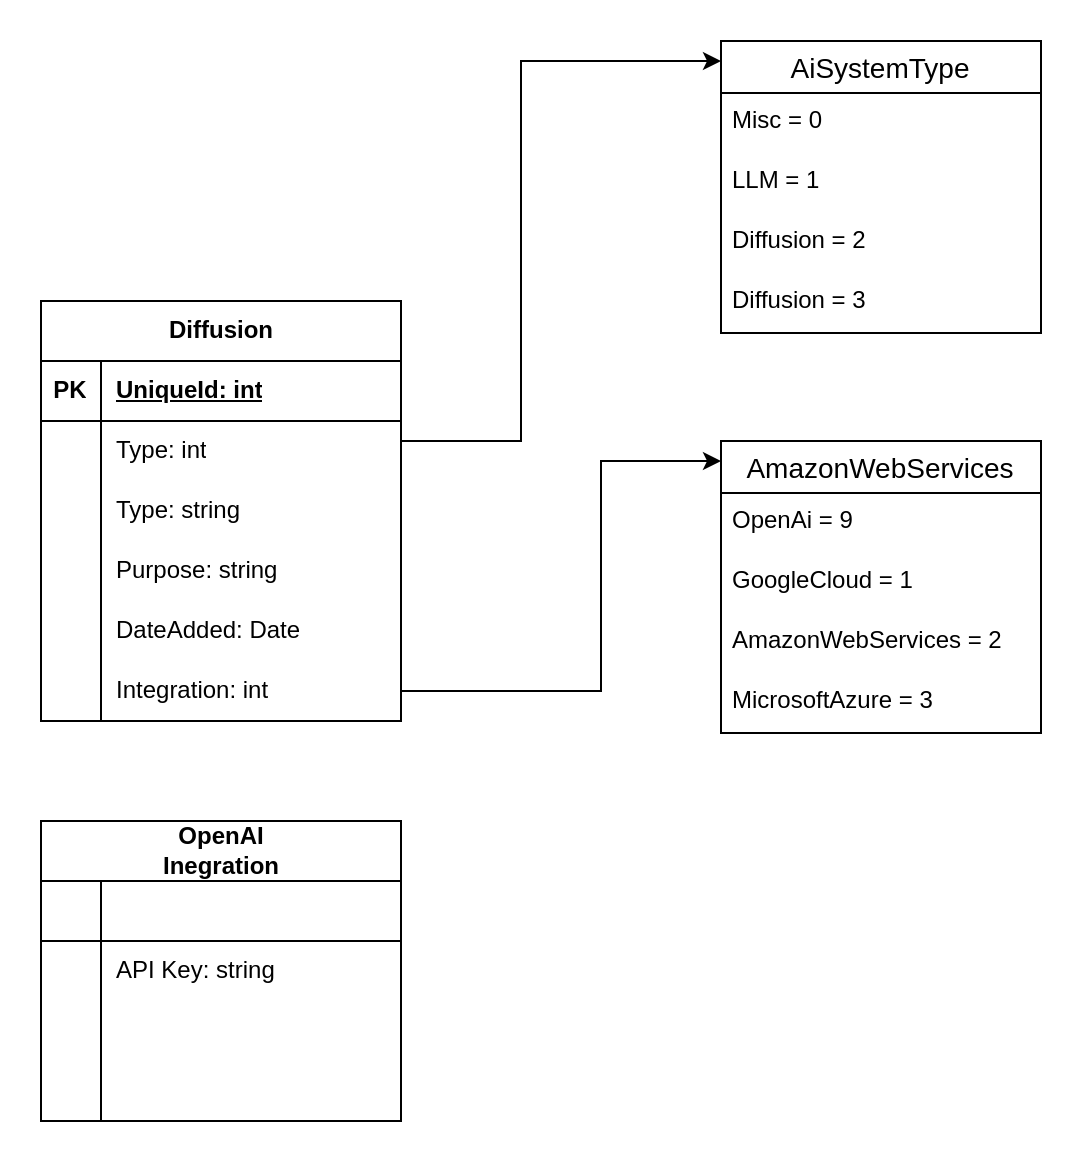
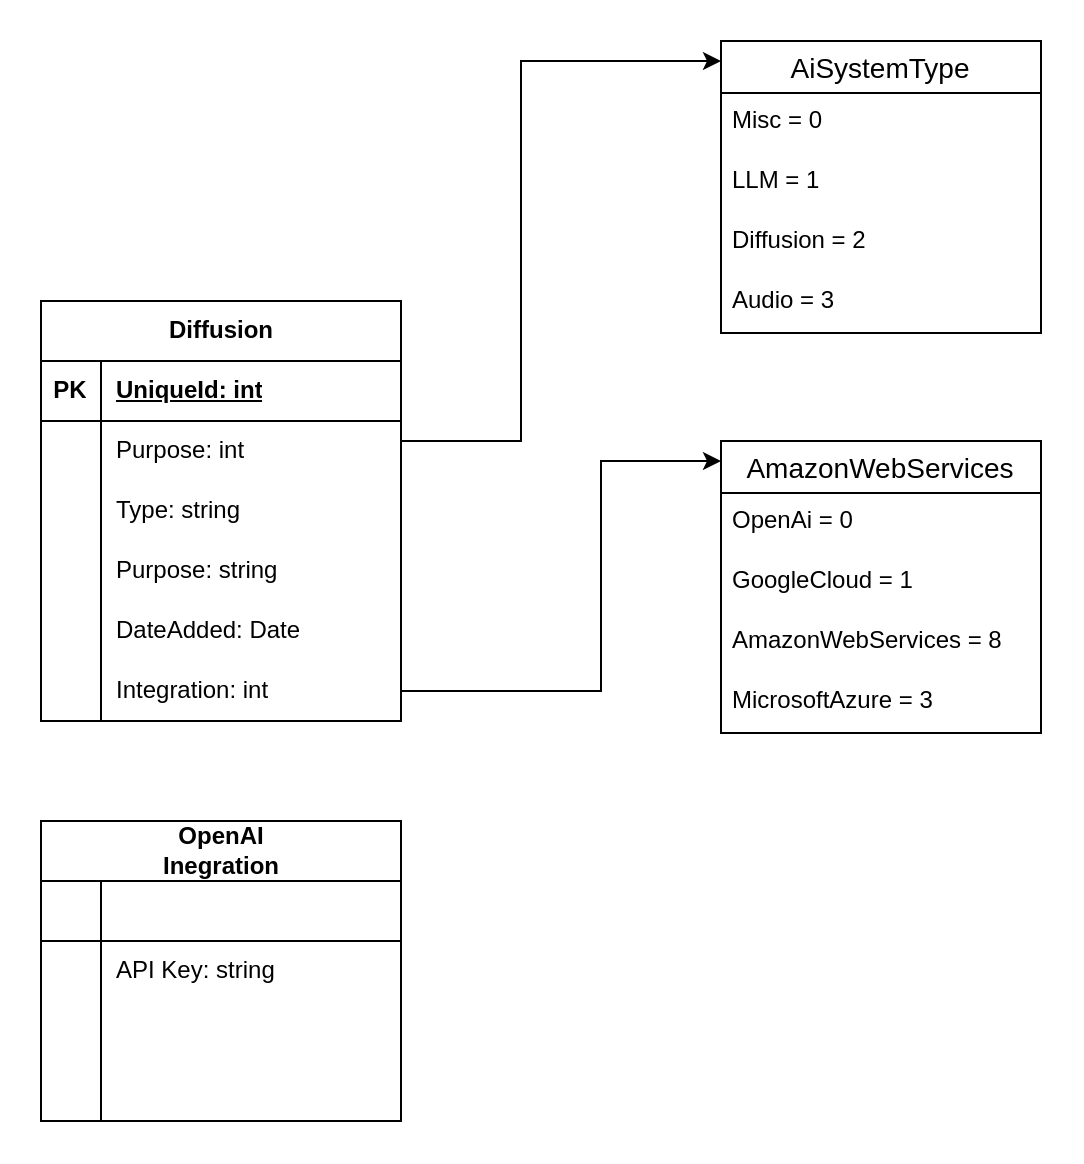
node "Diffusion = 3": label "Diffusion = 3" -> "Audio = 3"
node "Type: int": label "Type: int" -> "Purpose: int"
node "OpenAi = 9": label "OpenAi = 9" -> "OpenAi = 0"
node "AmazonWebServices = 2": label "AmazonWebServices = 2" -> "AmazonWebServices = 8"
